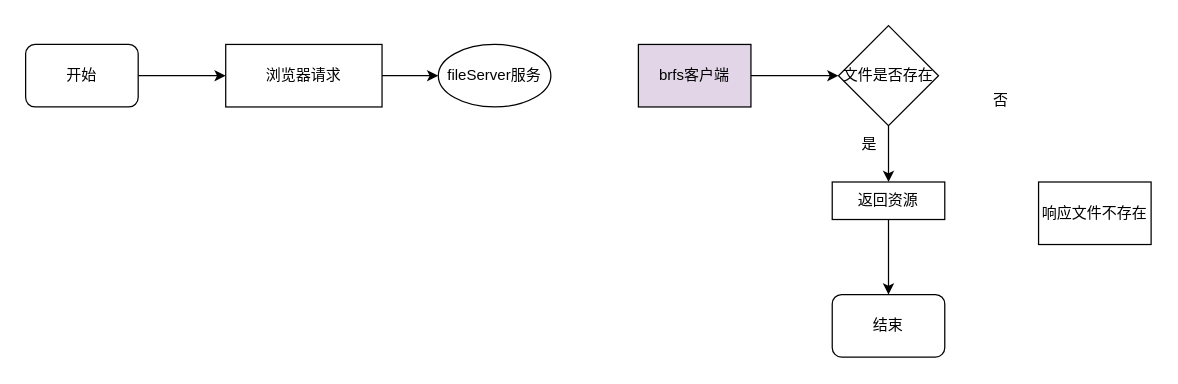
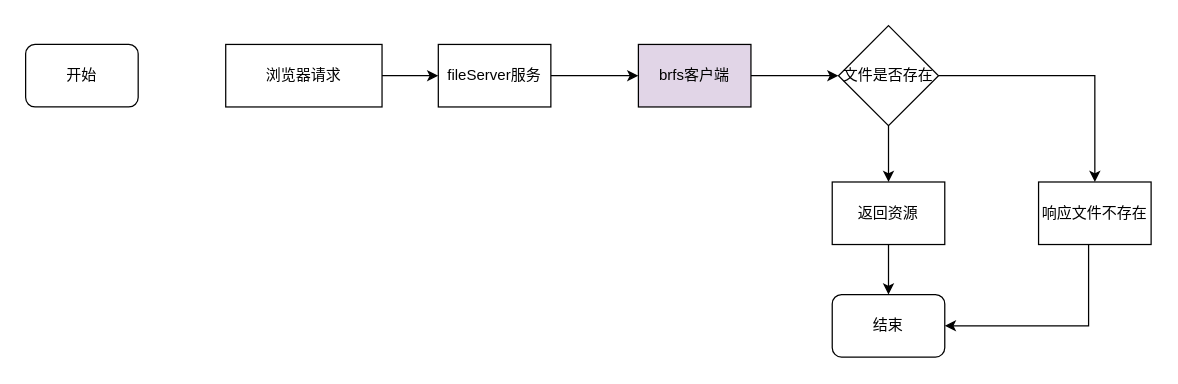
edge "开始" -> "浏览器请求": removed
node "fileServer服务": shape ellipse -> rectangle
edge "fileServer服务" -> "brfs客户端": added
edge "文件是否存在" -> "响应文件不存在": added
node "否": removed
node "是": removed
node "返回资源": size 113x38 -> 113x63
edge "响应文件不存在" -> "结束": added
